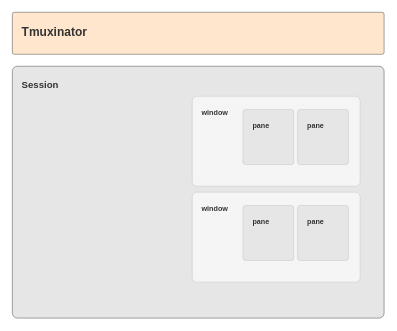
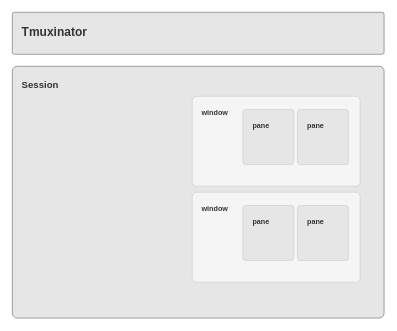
node "Tmuxinator": fillcolor #ffe6cc -> #e6e6e6
